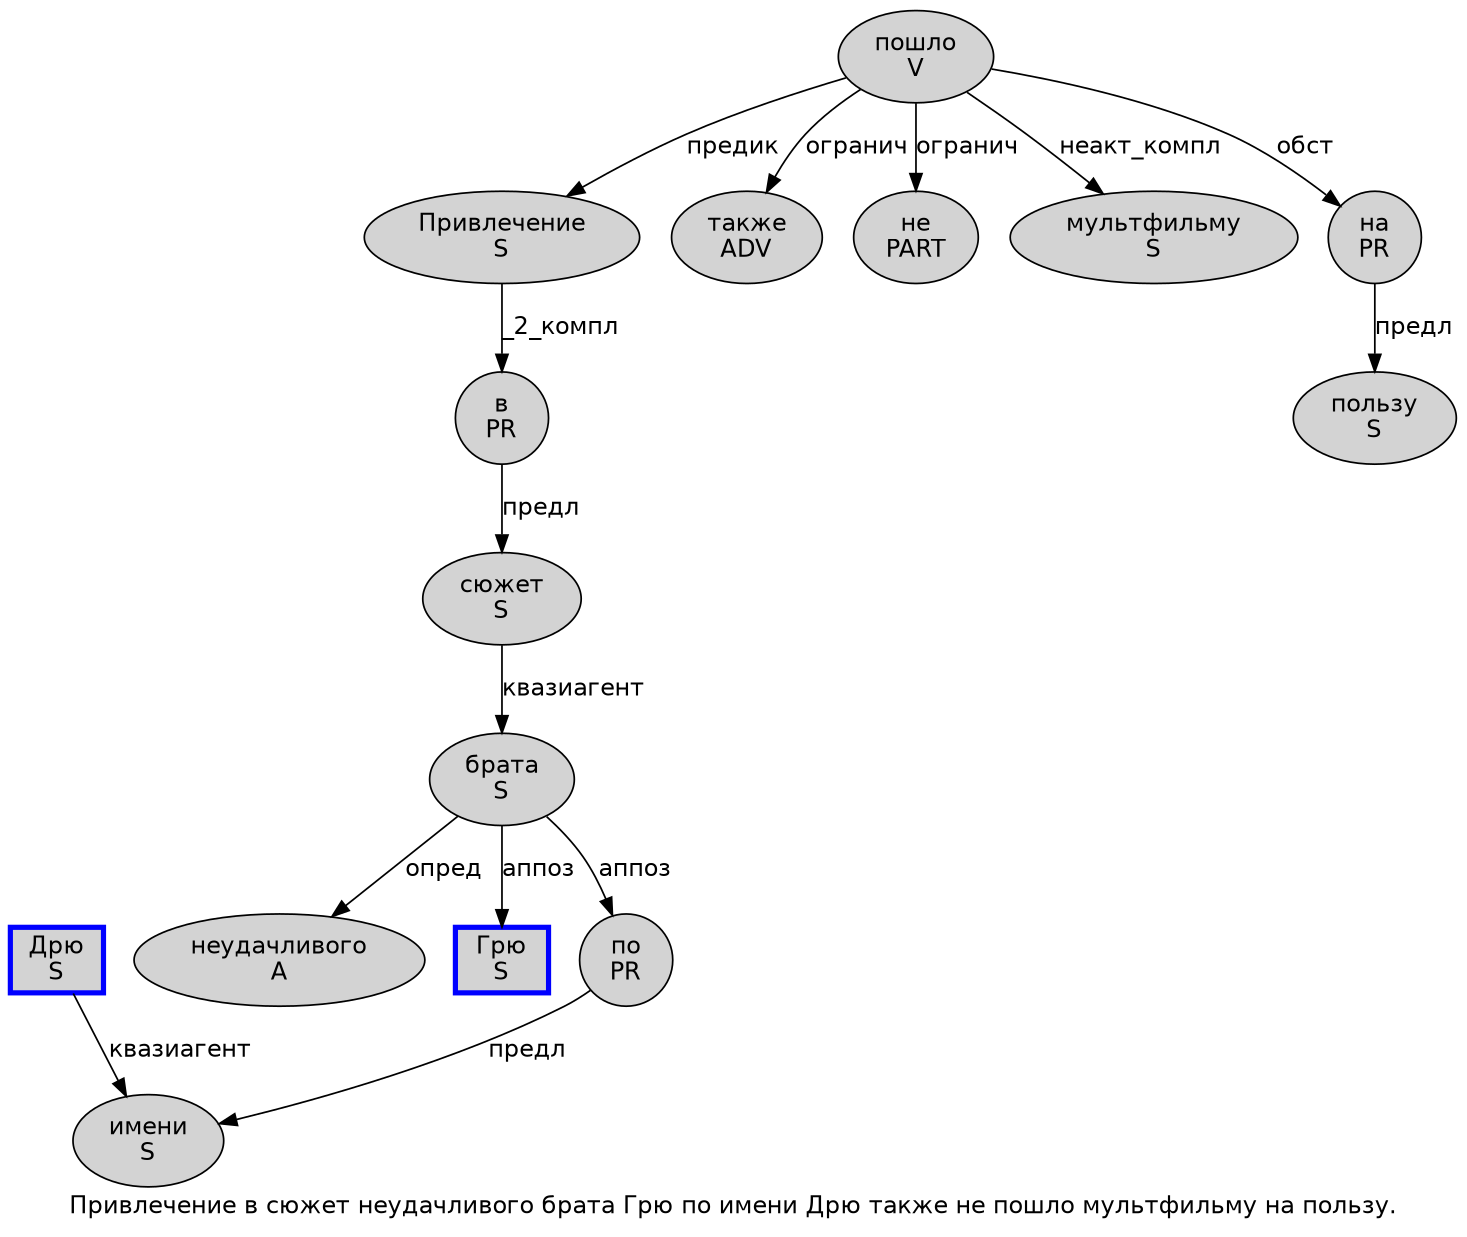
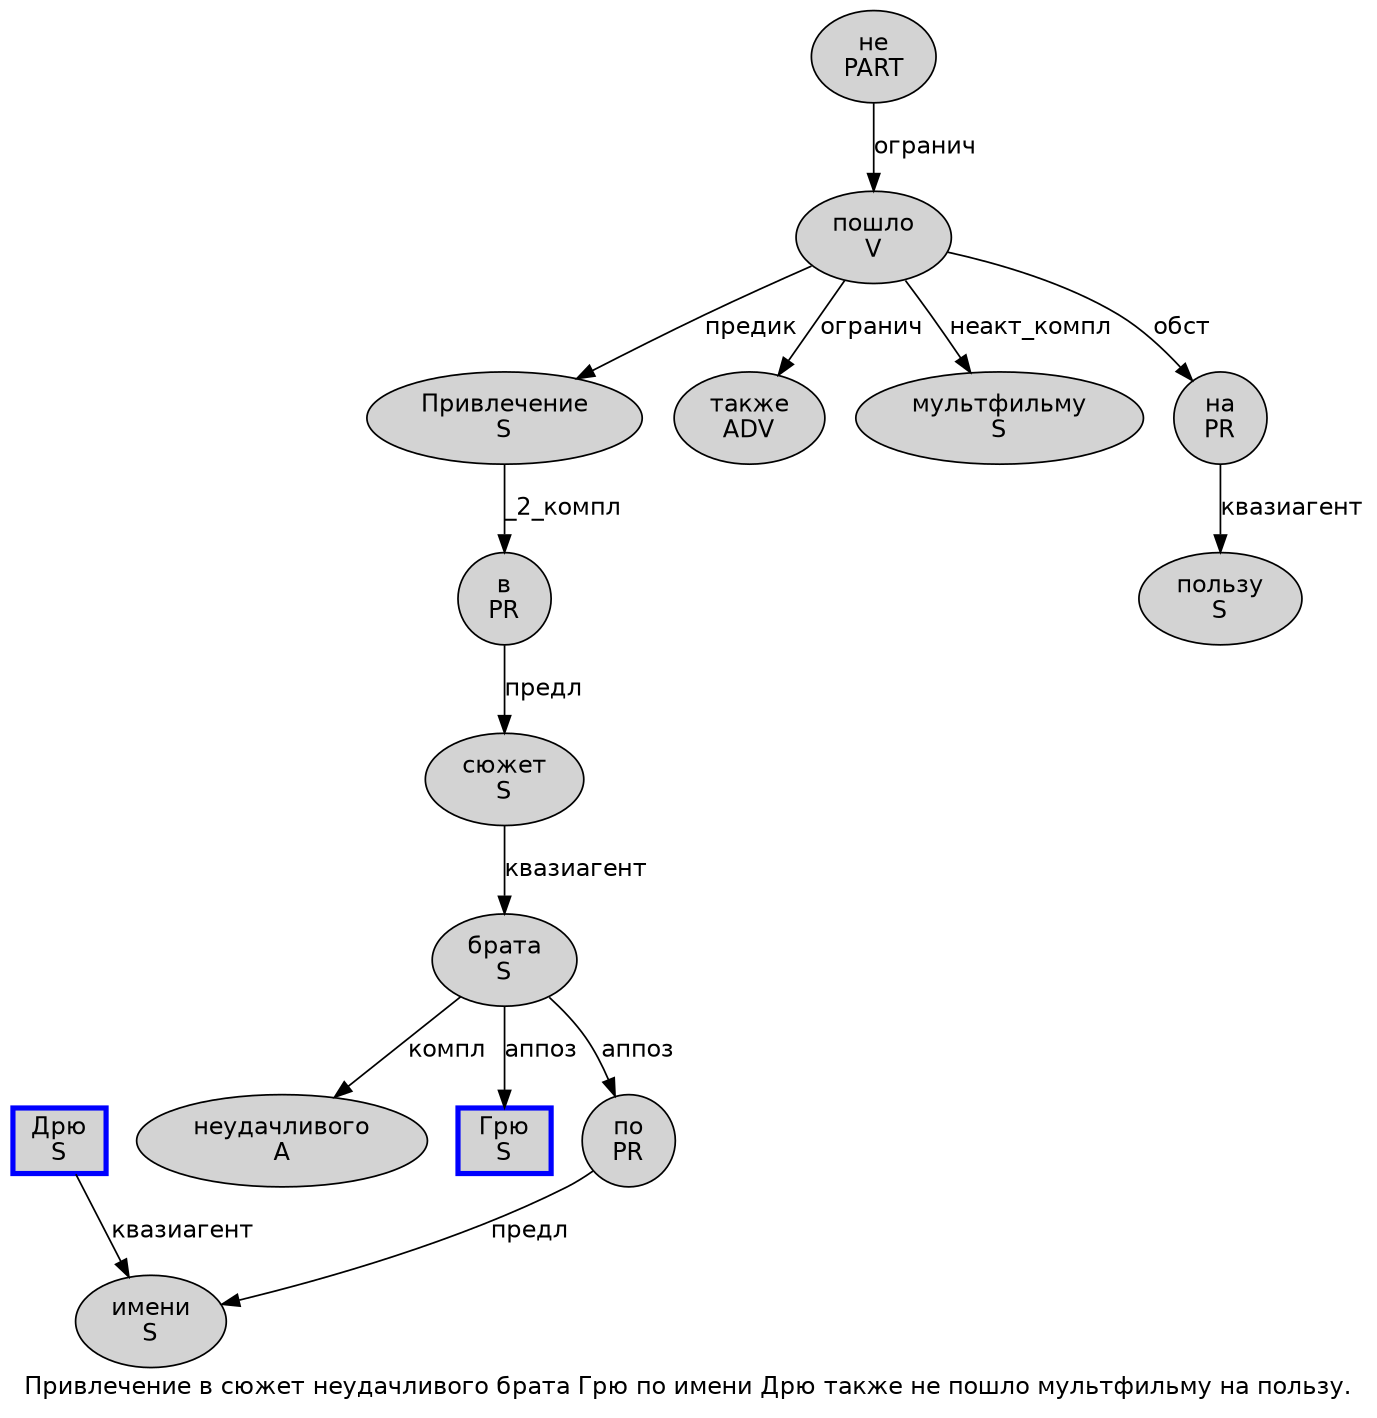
edge "пошло V" -> "не PART": reversed
edge "на PR" -> "пользу S": label "предл" -> "квазиагент"
edge "брата S" -> "неудачливого A": label "опред" -> "компл"
